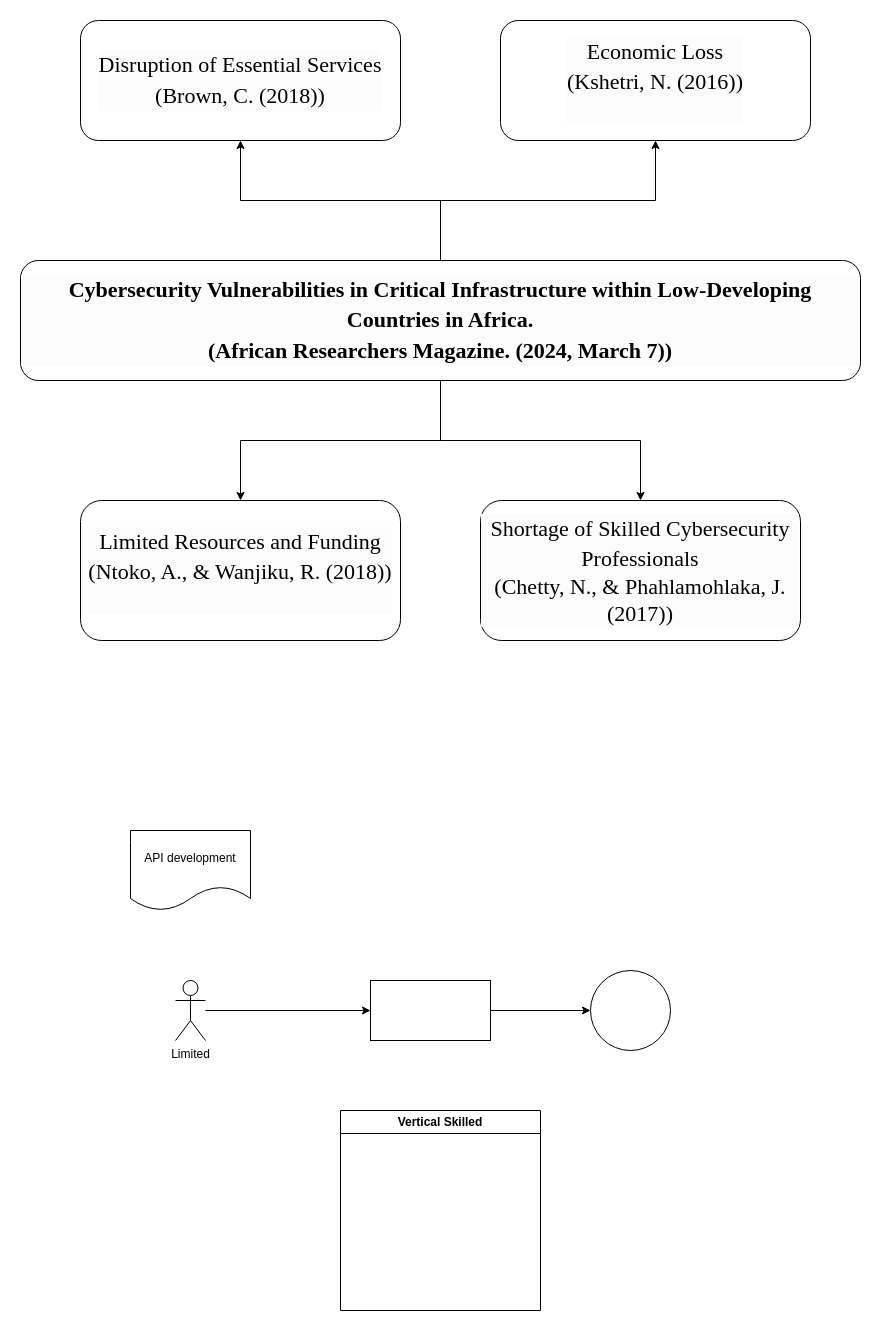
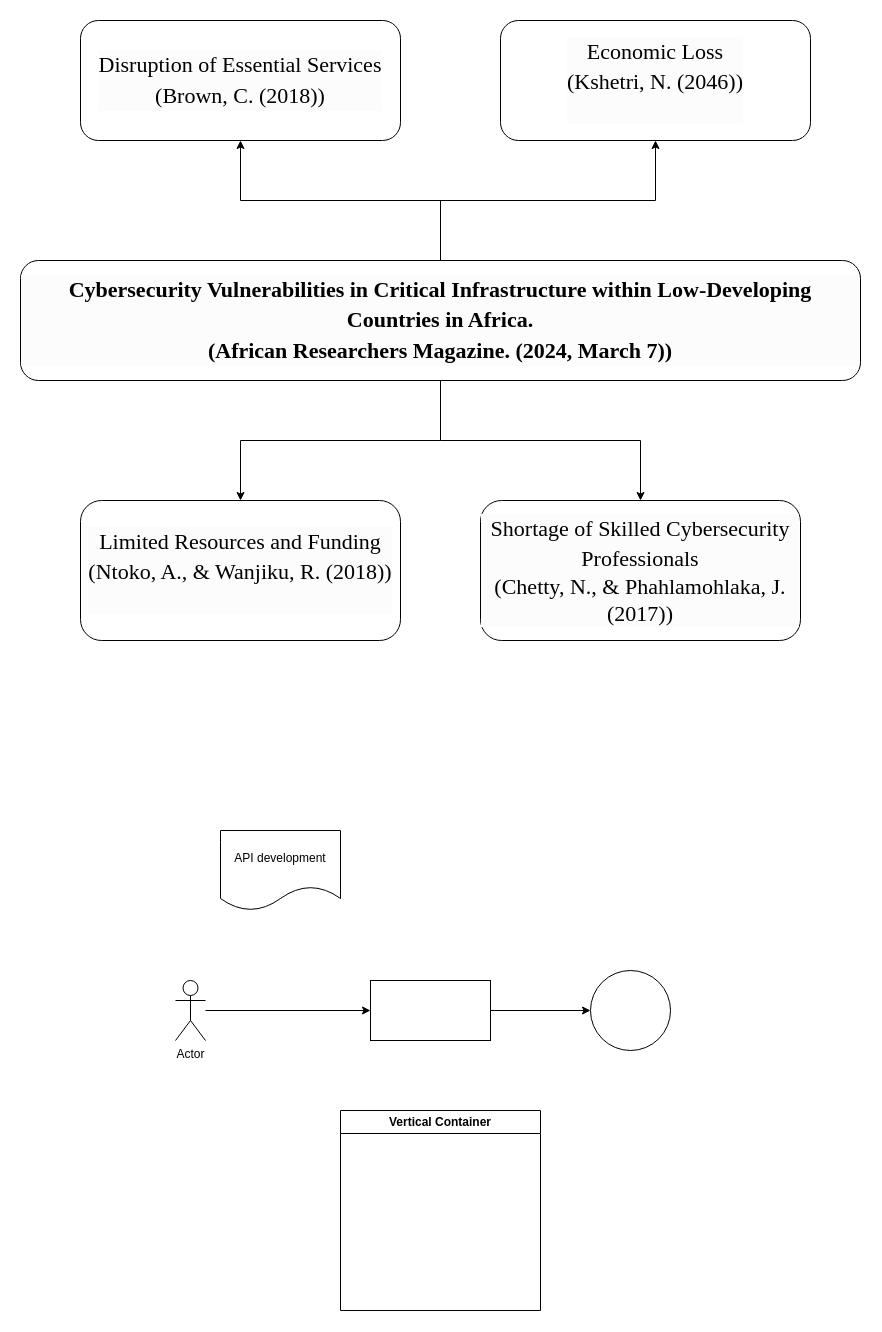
node "Economic Loss (Kshetri, N. (2016))": label "Economic Loss (Kshetri, N. (2016))" -> "Economic Loss (Kshetri, N. (2046))"
node "API development": moved (191, 871) -> (281, 871)
node "Limited": label "Limited" -> "Actor"
node "Vertical Skilled": label "Vertical Skilled" -> "Vertical Container"
